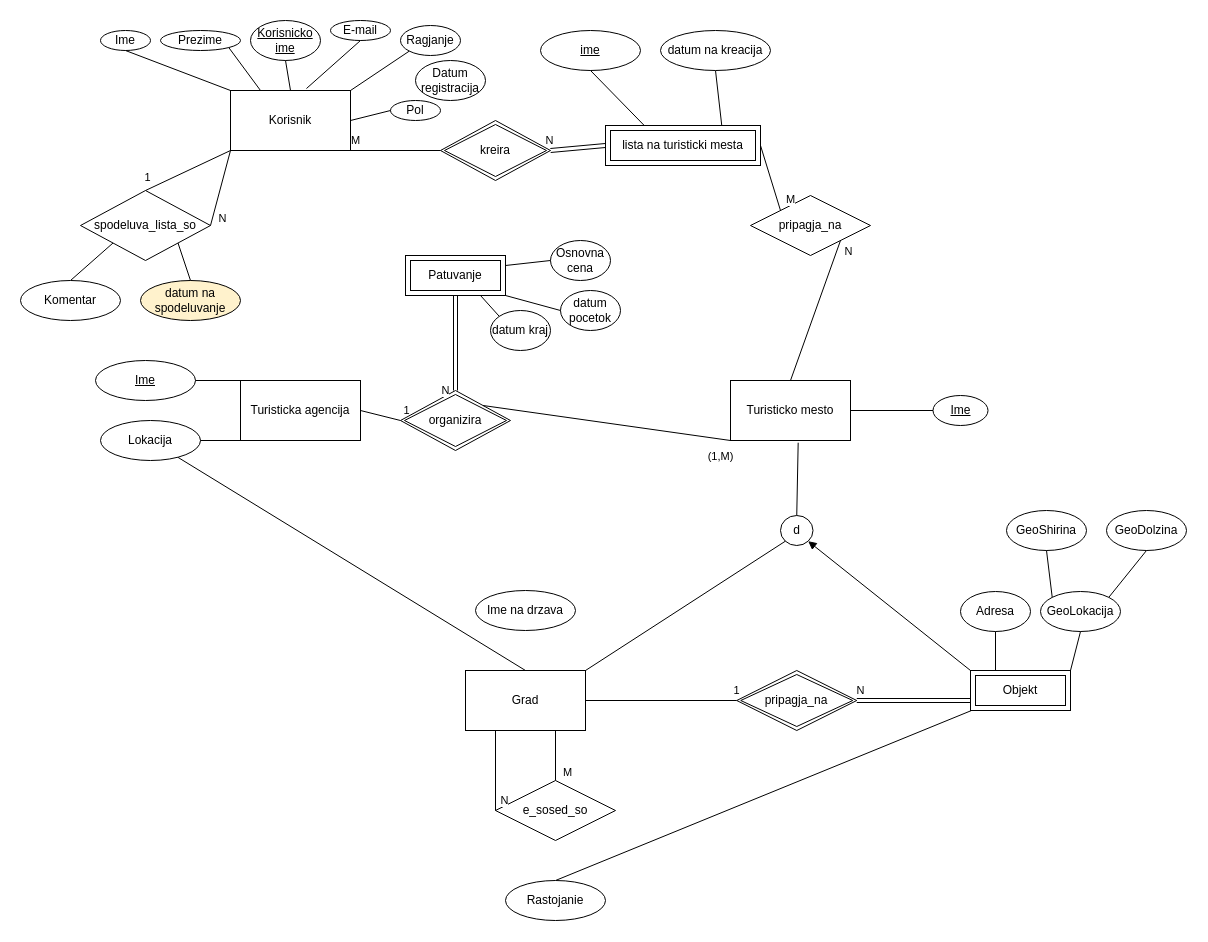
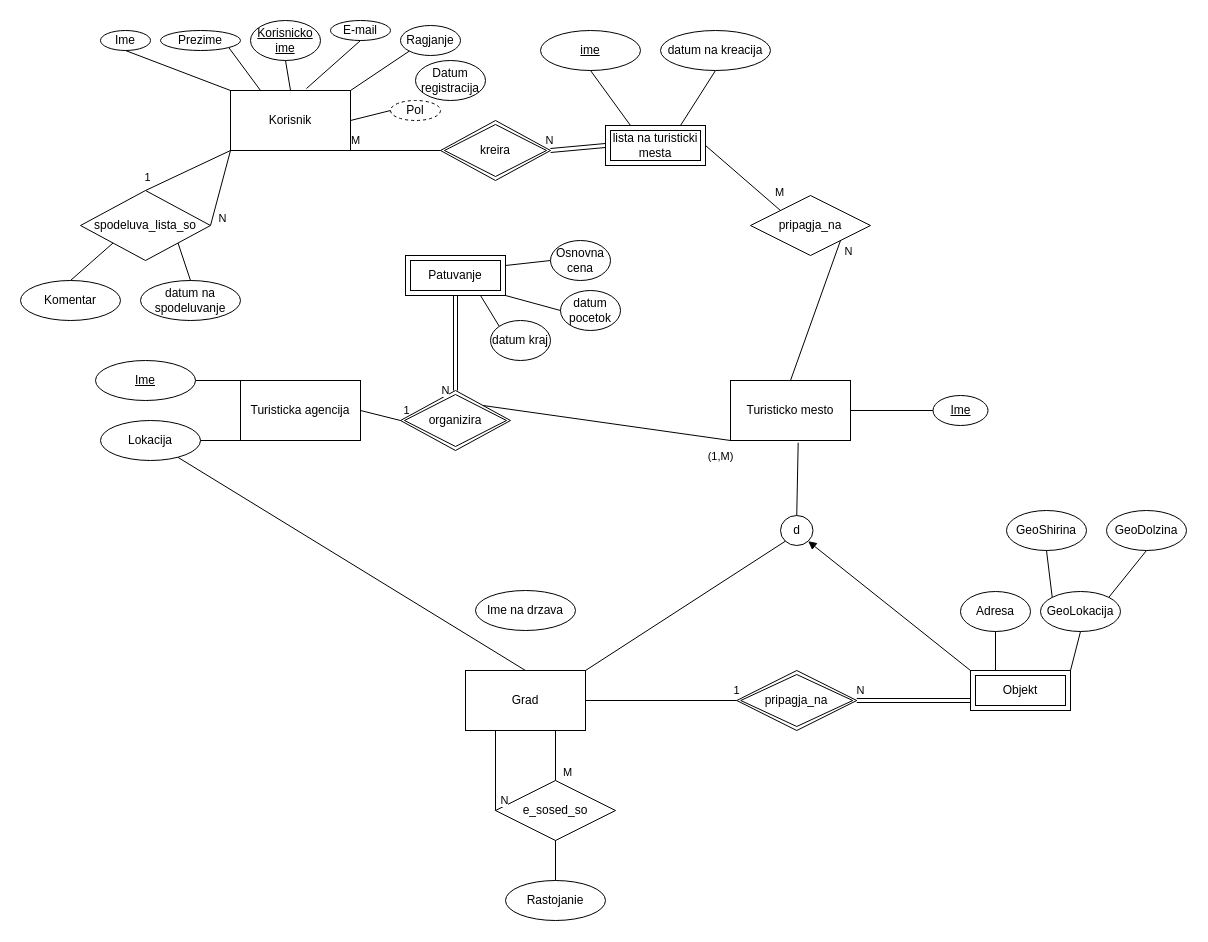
node "Pol": style solid -> dashed
node "lista na turisticki mesta": size 155x40 -> 100x40
node "datum na spodeluvanje": fillcolor #fff2cc -> #ffffff
node "datum kraj": moved (521, 331) -> (521, 341)
edge "Objekt" -- "Rastojanie": now "e_sosed_so" -- "Rastojanie"
